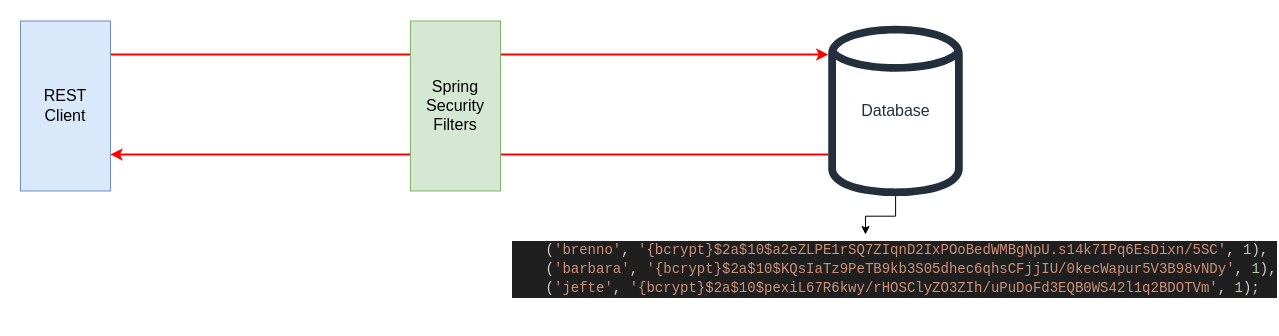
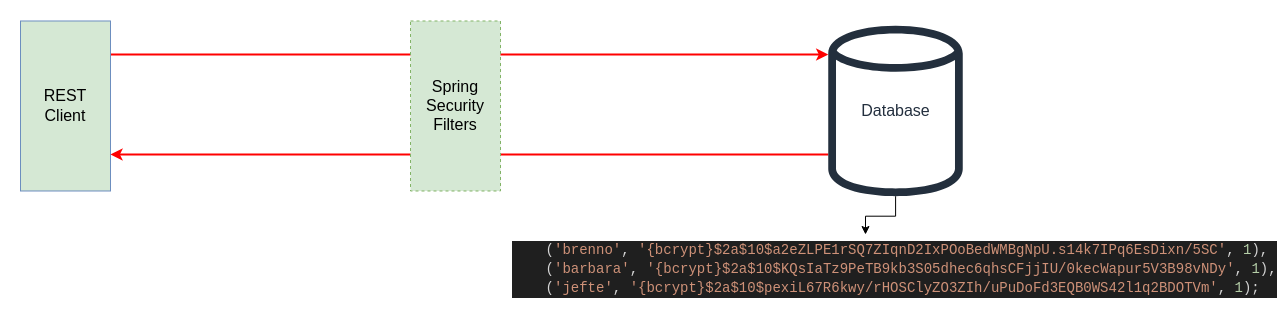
node "REST Client": fillcolor #dae8fc -> #d5e8d4
node "Spring Security Filters": style solid -> dashed
